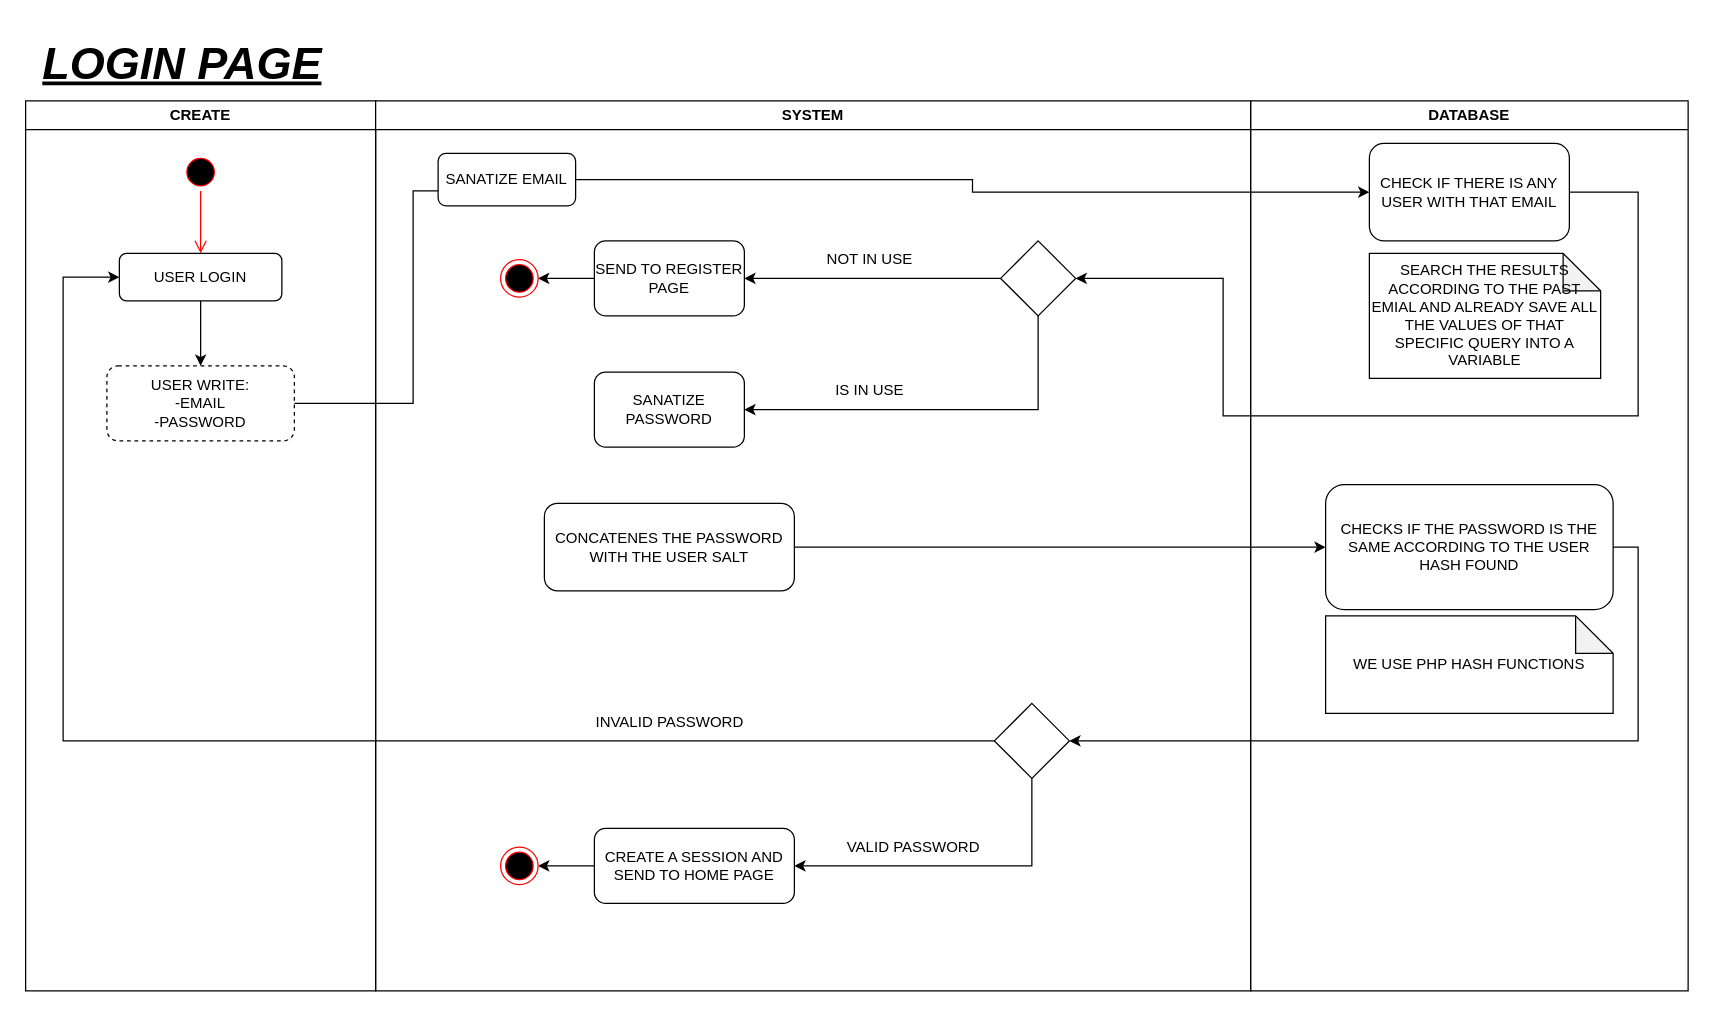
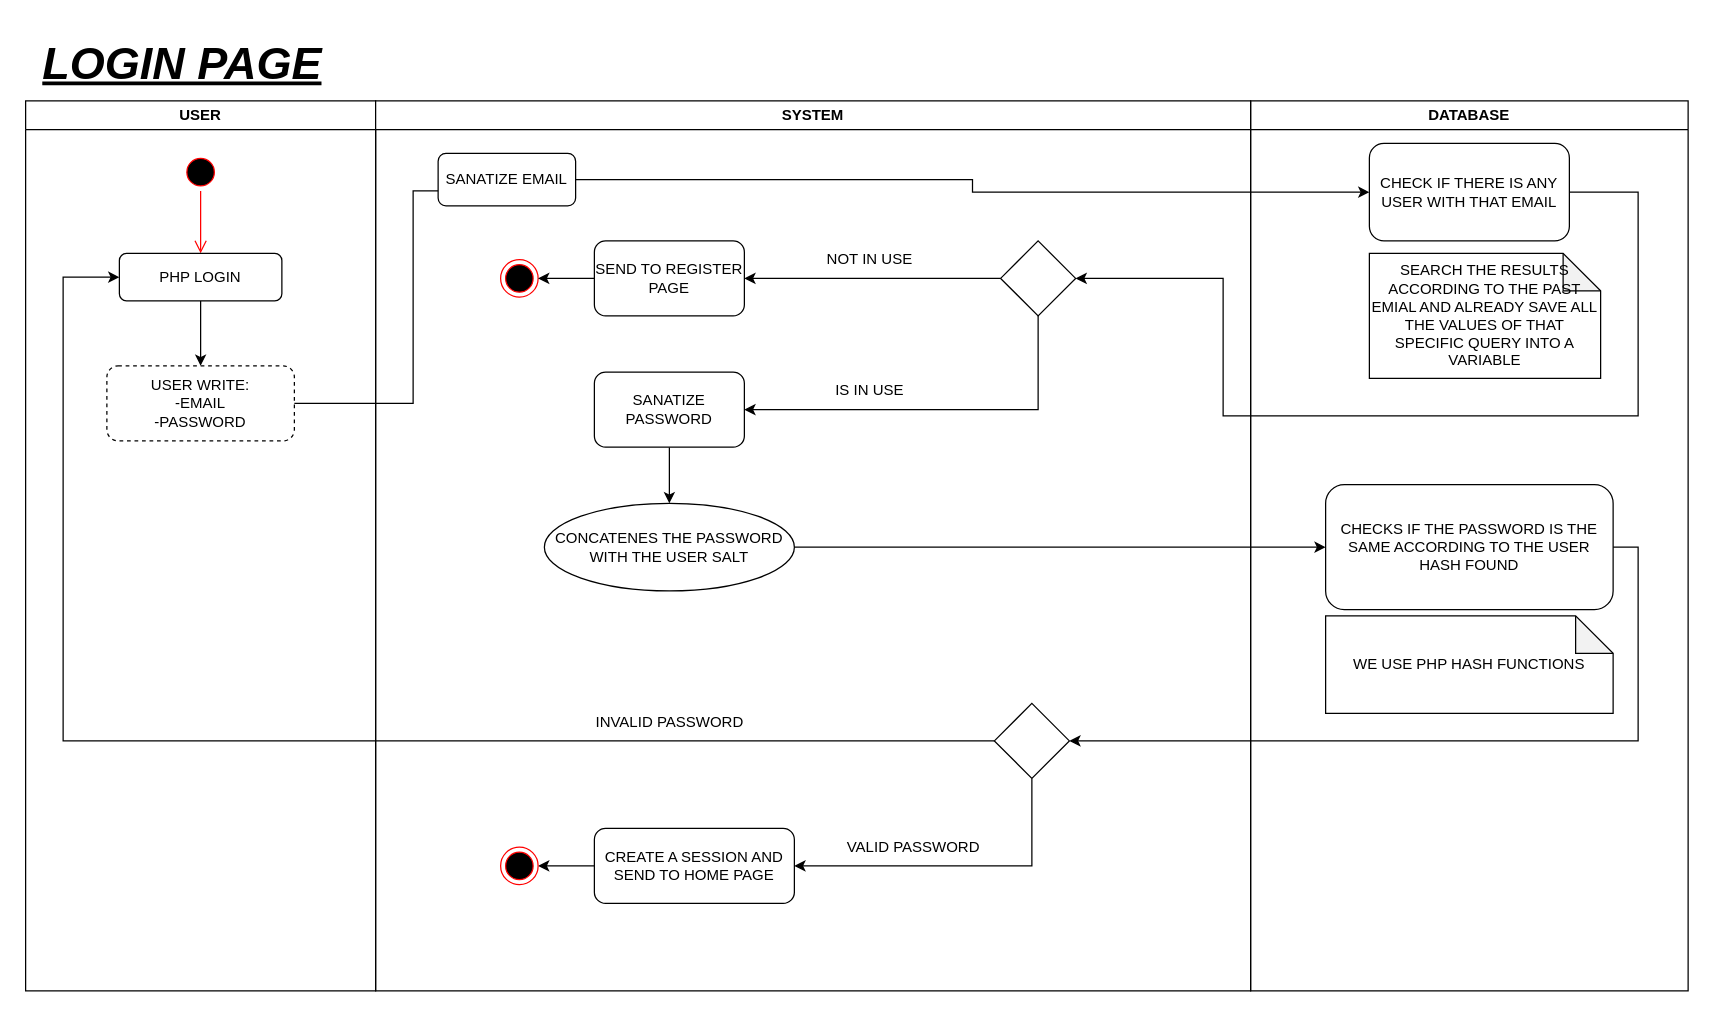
node "CREATE": label "CREATE" -> "USER"
node "USER LOGIN": label "USER LOGIN" -> "PHP LOGIN"
edge "SANATIZE PASSWORD" -> "CONCATENES THE PASSWORD WITH THE USER SALT": added
node "CONCATENES THE PASSWORD WITH THE USER SALT": shape rounded rectangle -> ellipse
